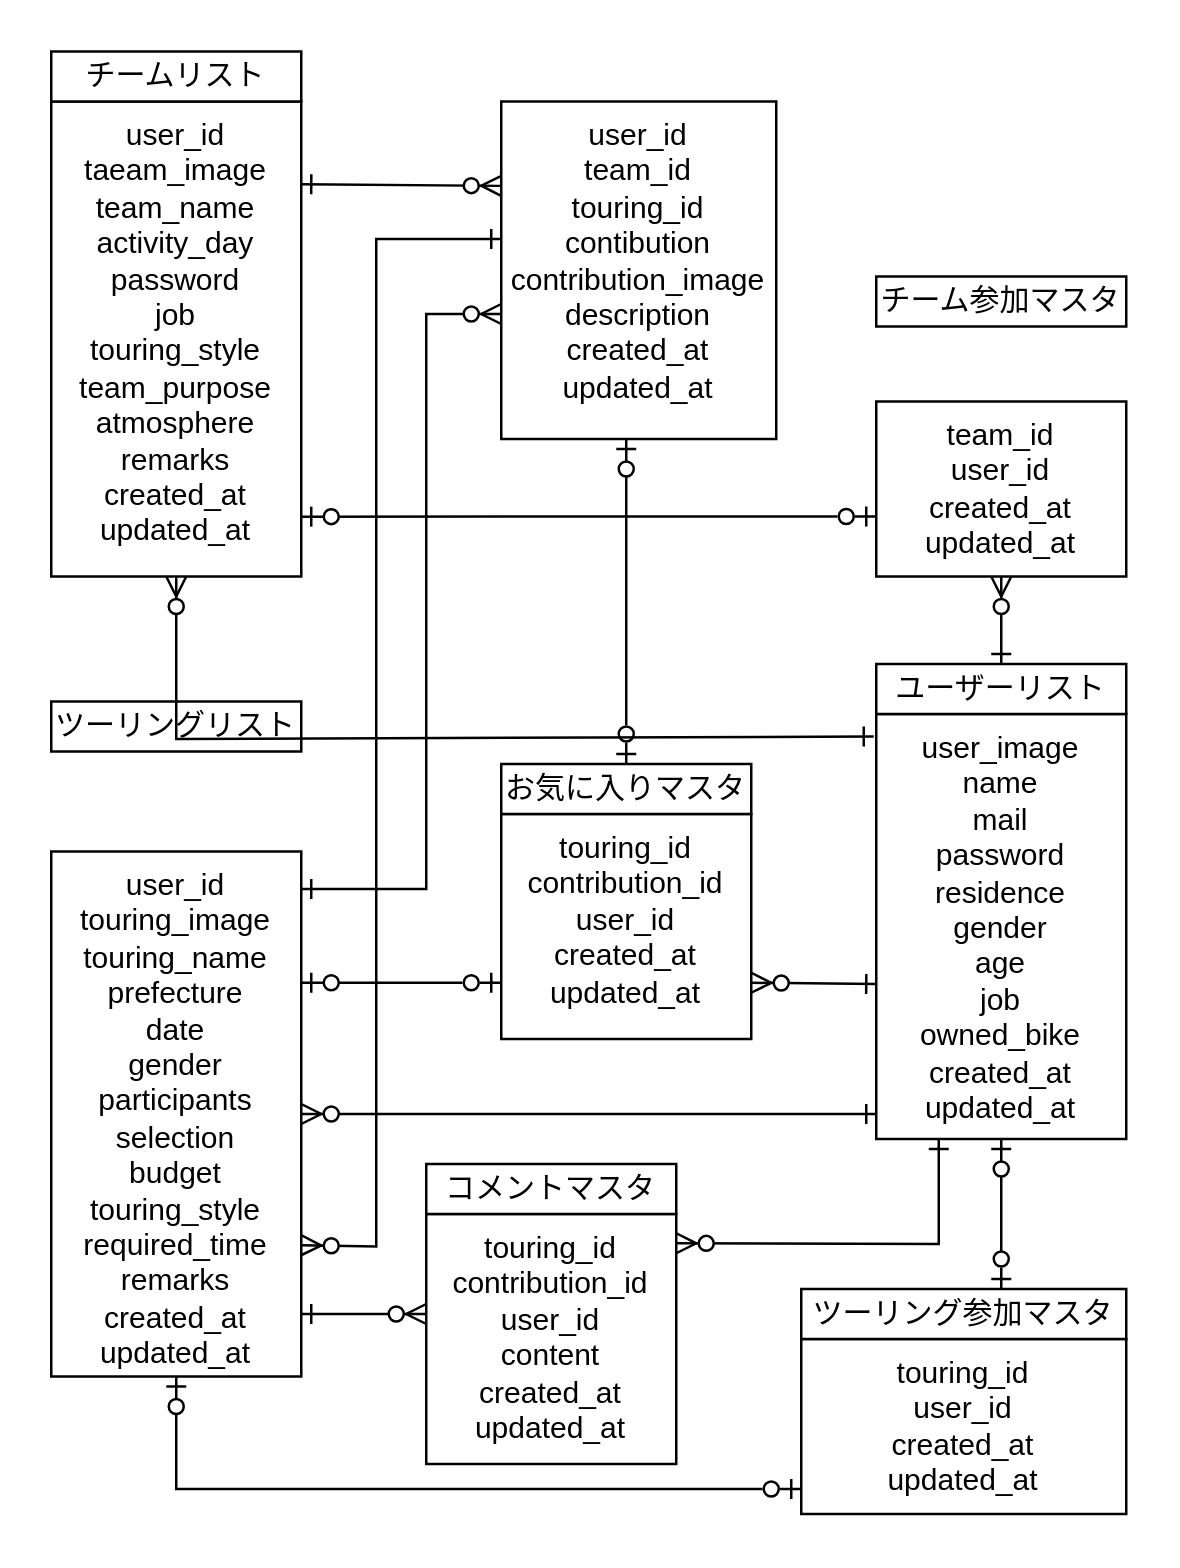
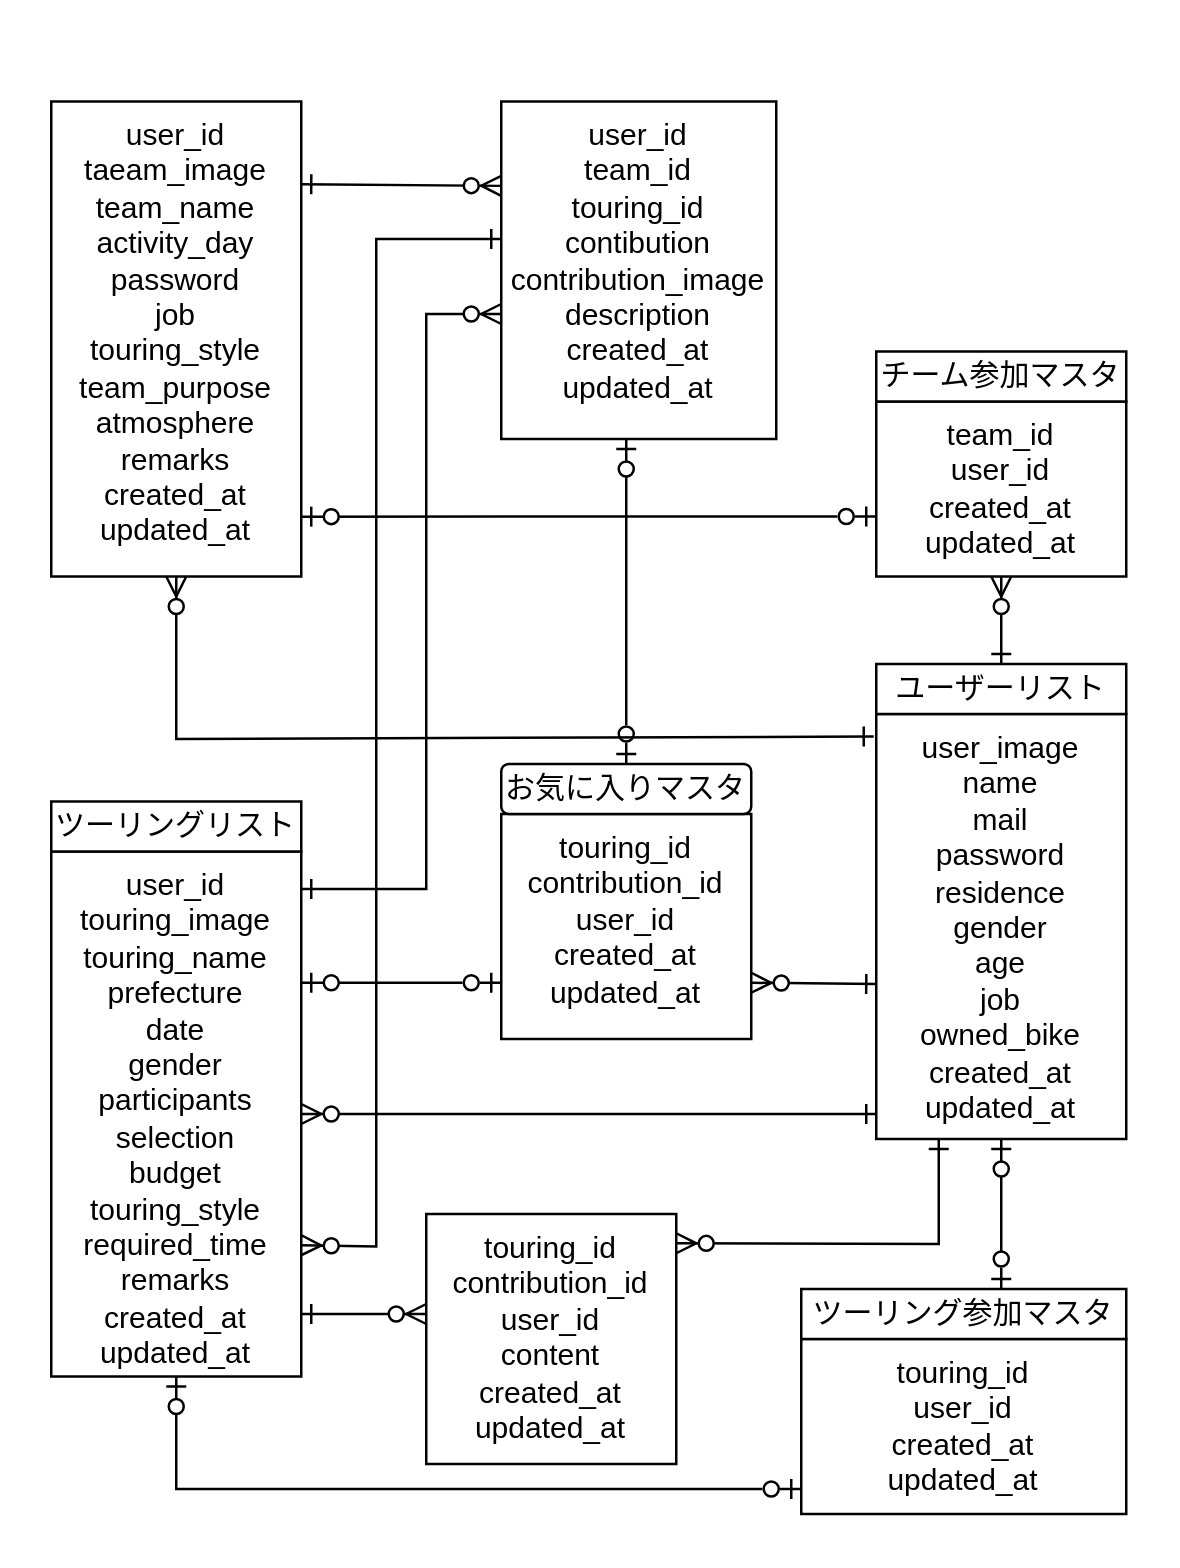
node "チームリスト": removed
node "チーム参加マスタ": moved (1001, 301) -> (1001, 376)
node "ツーリングリスト": moved (176, 726) -> (176, 826)
node "お気に入りマスタ": shape rectangle -> rounded rectangle
node "コメントマスタ": removed
